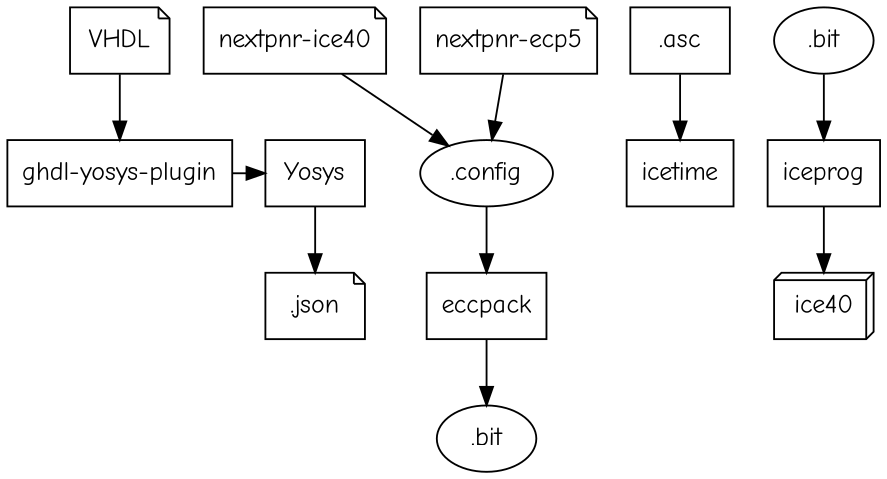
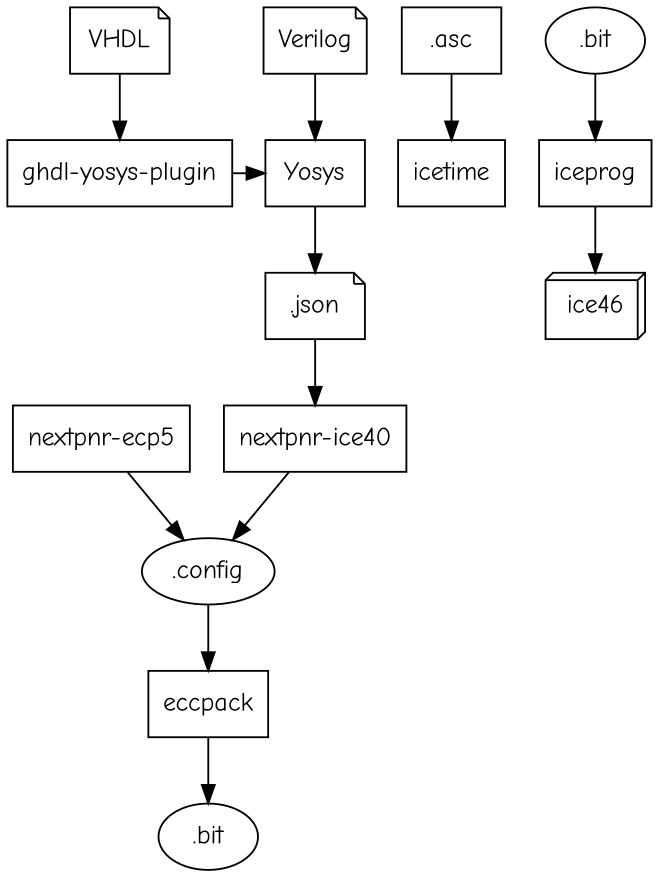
node "nextpnr-ice40": shape note -> box
node "Verilog": added
node "nextpnr-ecp5": shape note -> box
node "ice40": label "ice40" -> "ice46"
edge ".json" -> "nextpnr-ice40": added
